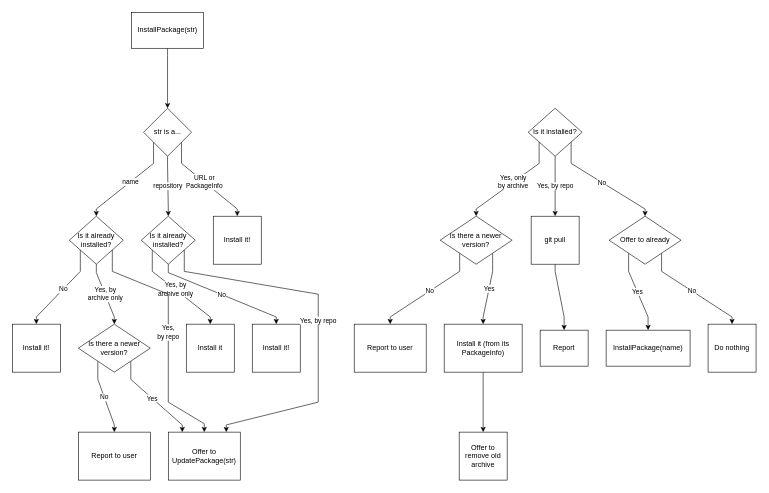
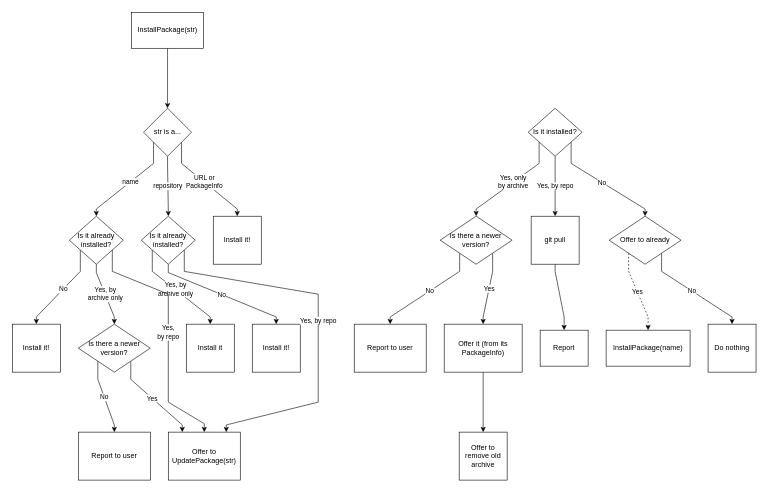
edge "Offer to already" -> "InstallPackage(name)": style solid -> dashed
node "Install it (from its PackageInfo)": label "Install it (from its PackageInfo)" -> "Offer it (from its PackageInfo)"
